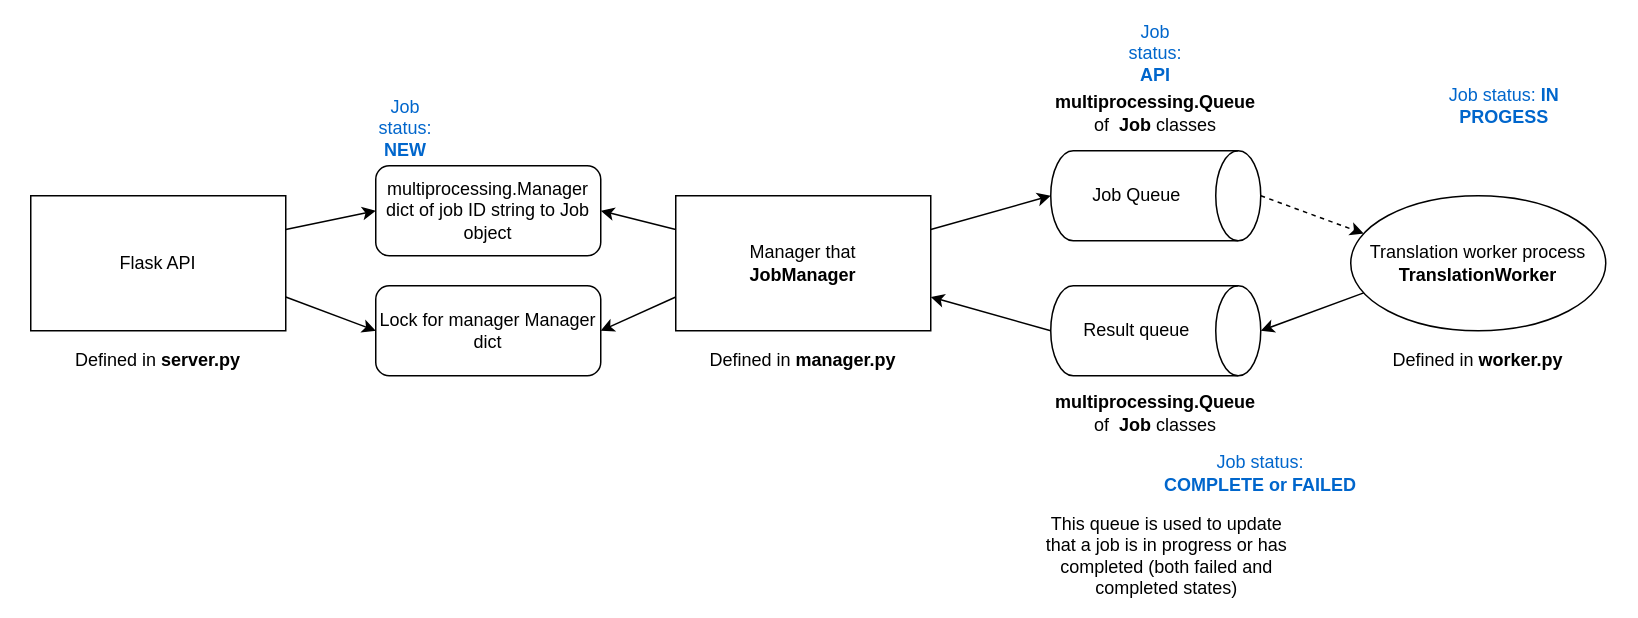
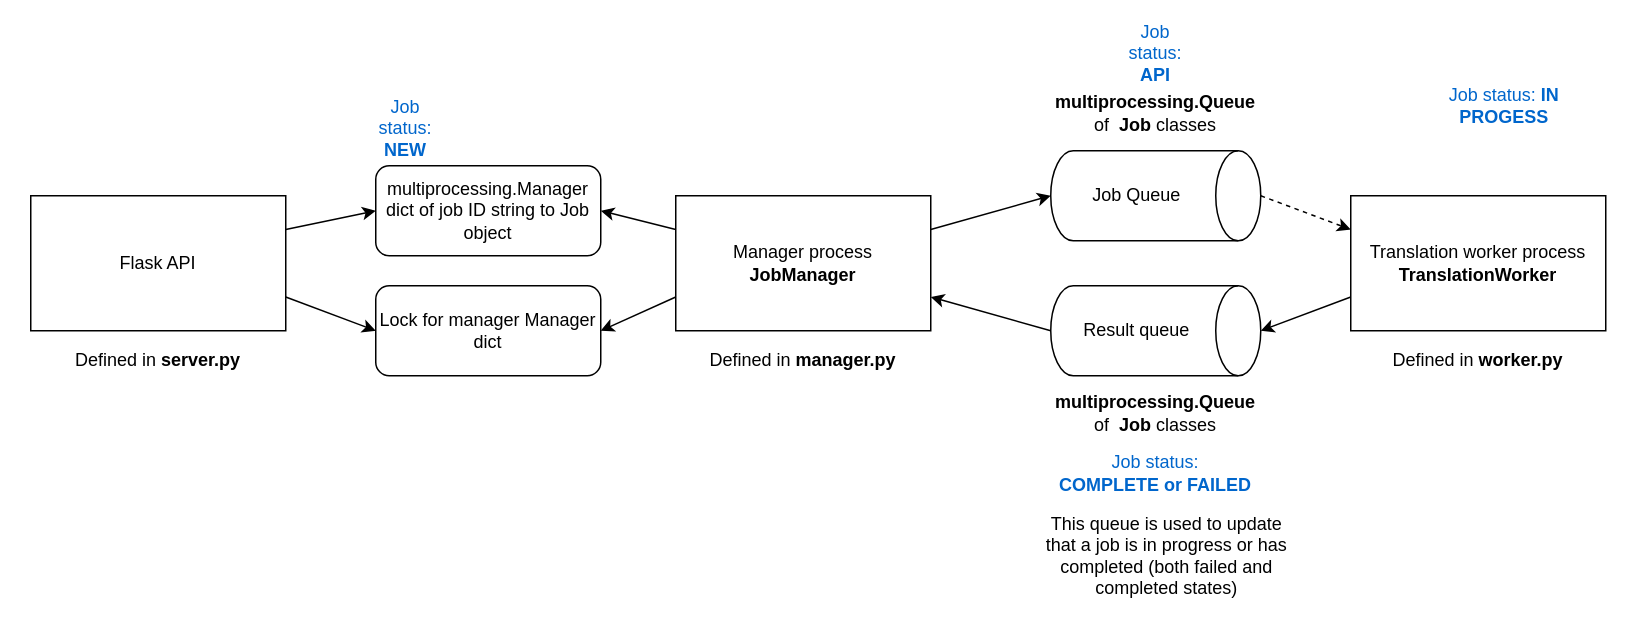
node "Manager that JobManager": label "Manager that JobManager" -> "Manager process JobManager"
node "Translation worker process TranslationWorker": shape ellipse -> rectangle
node "Job status: COMPLETE or FAILED": moved (1261, 473) -> (1156, 473)
